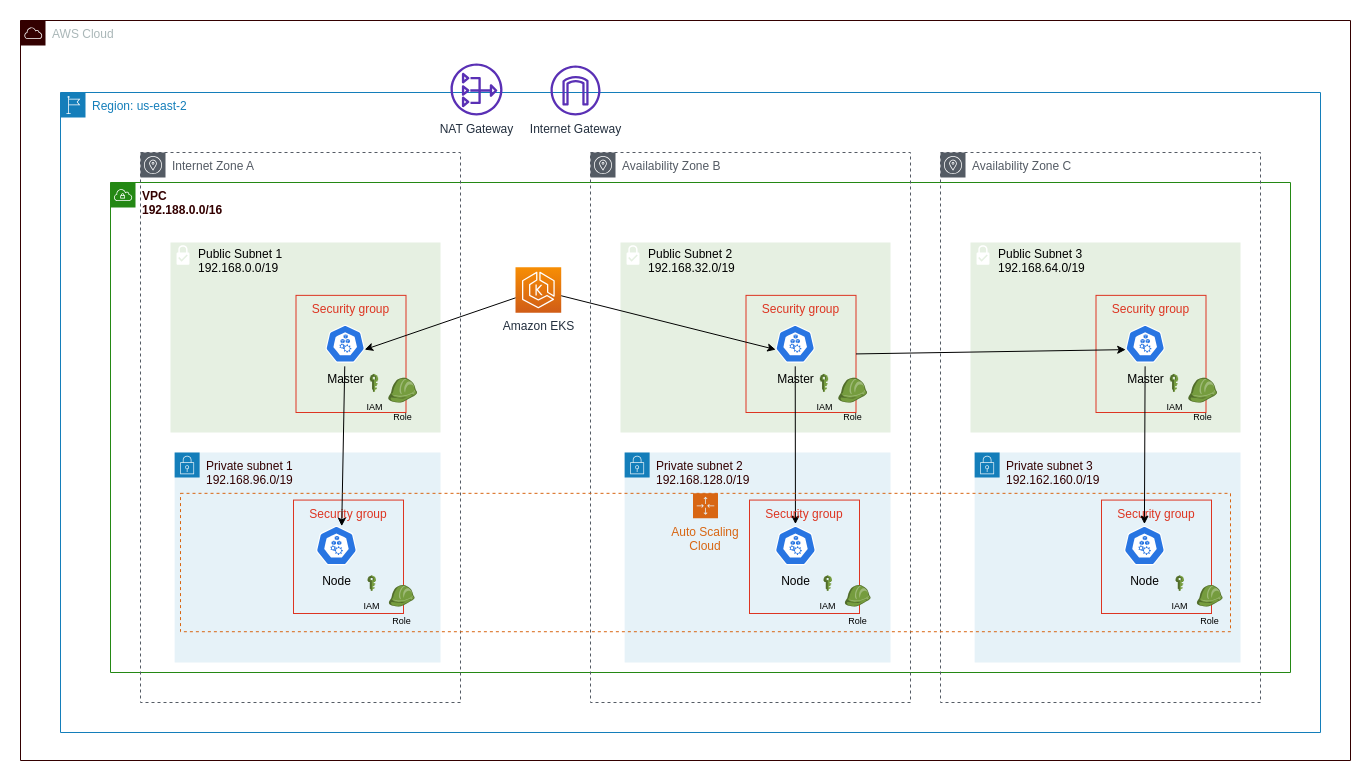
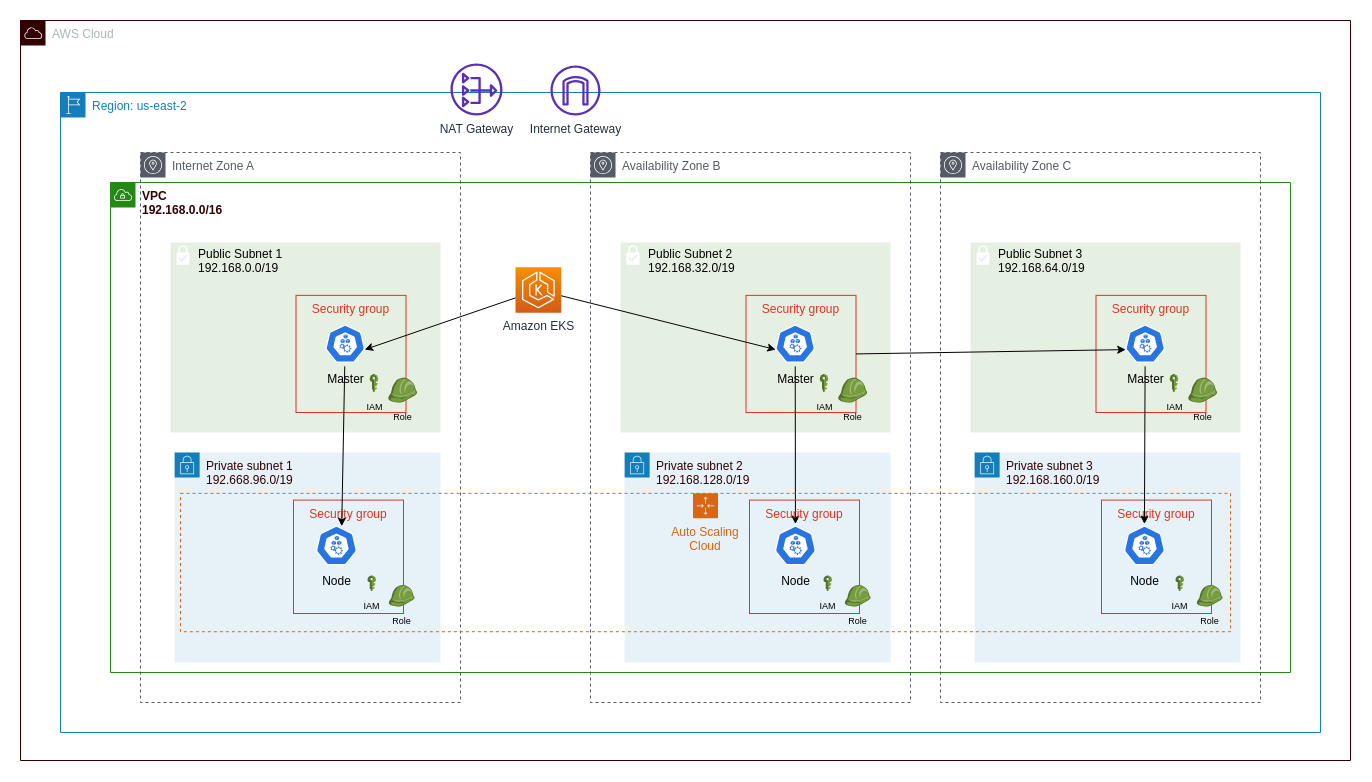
node "VPC 192.188.0.0/16": label "VPC 192.188.0.0/16" -> "VPC 192.168.0.0/16"
node "Private subnet 1 192.168.96.0/19": label "Private subnet 1 192.168.96.0/19" -> "Private subnet 1 192.668.96.0/19"
node "Private subnet 3 192.162.160.0/19": label "Private subnet 3 192.162.160.0/19" -> "Private subnet 3 192.168.160.0/19"
